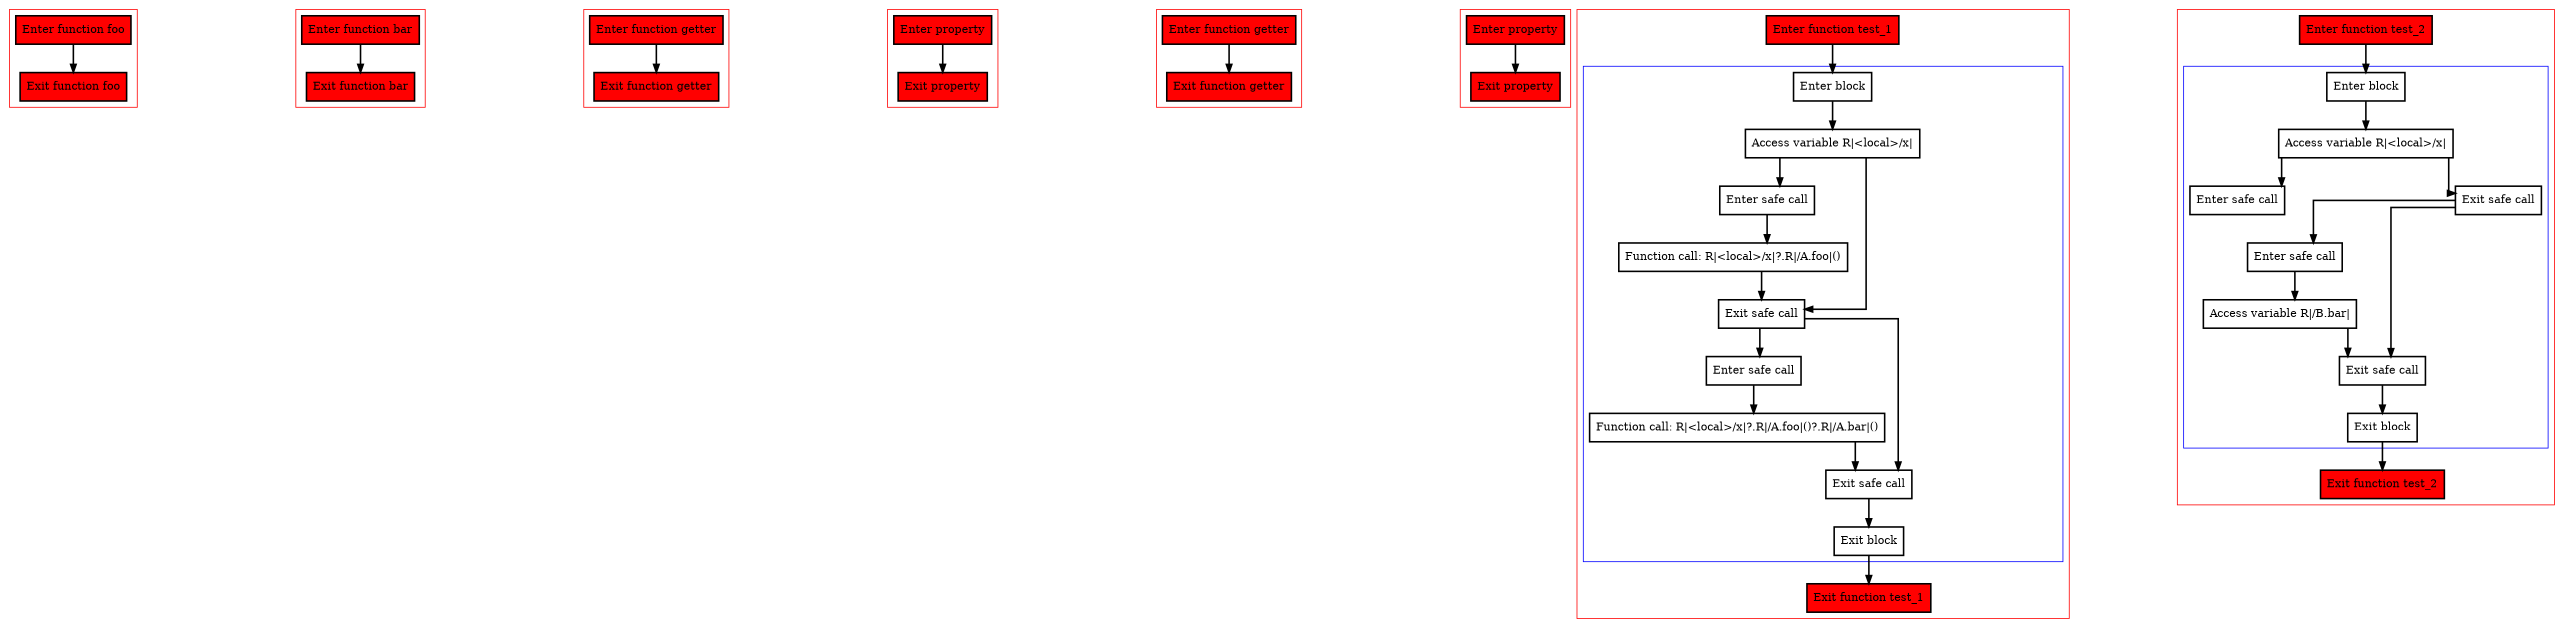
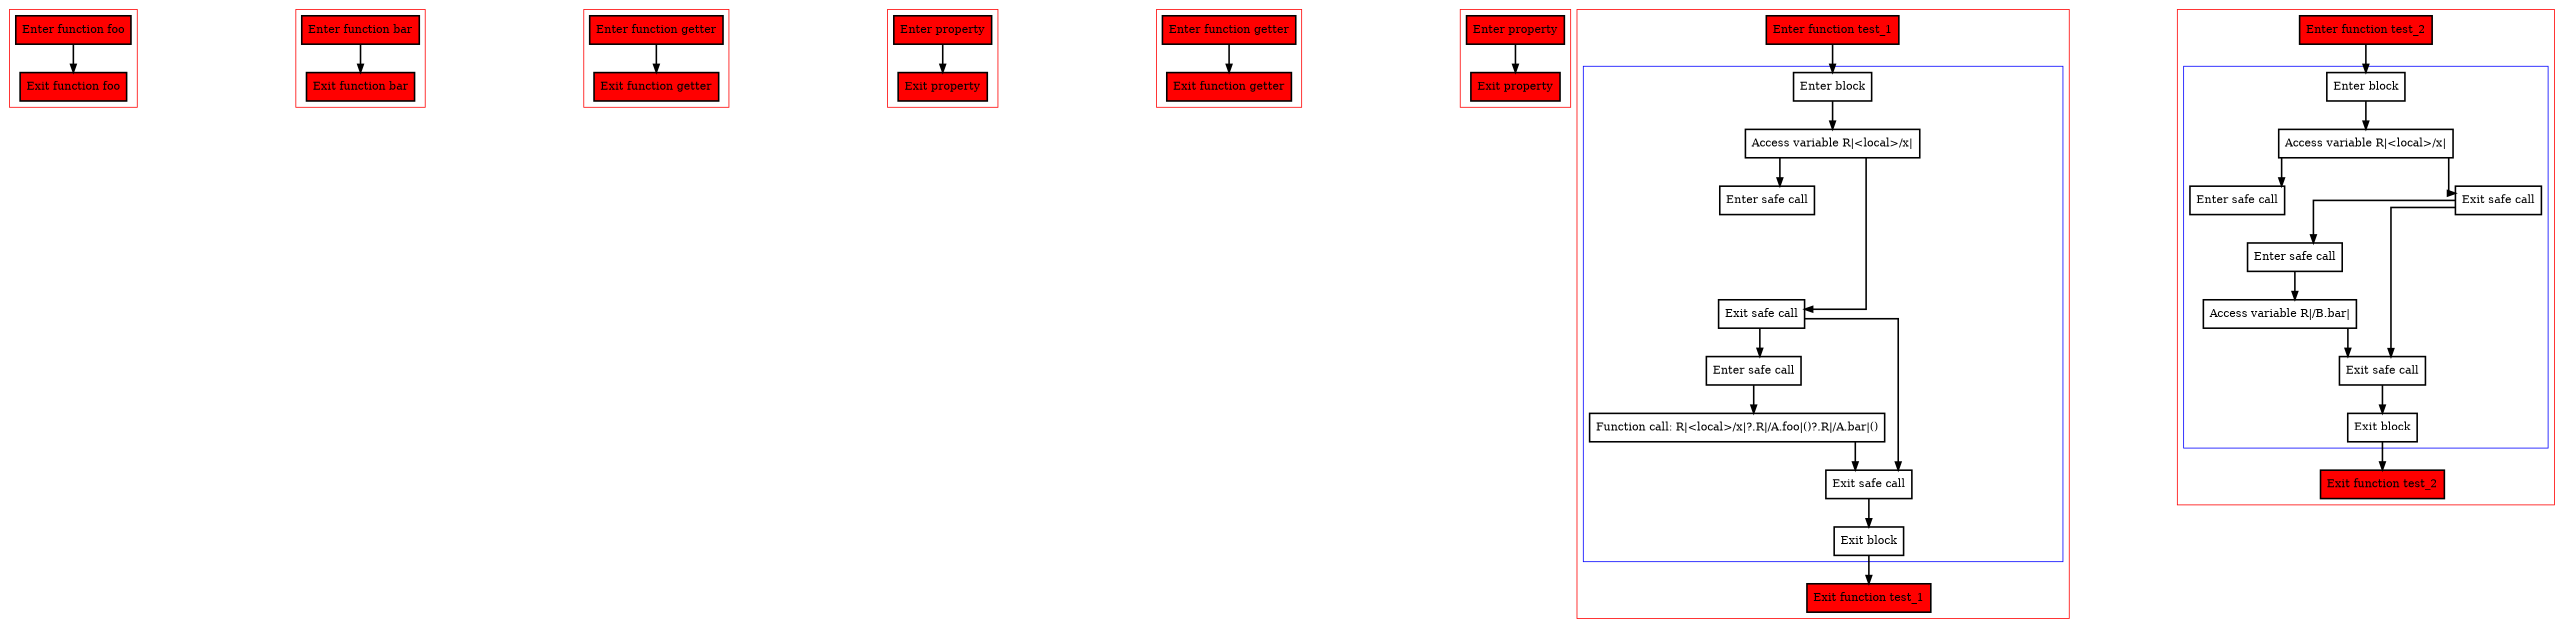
node "Function call: R|<local>/x|?.R|/A.foo|()": removed
